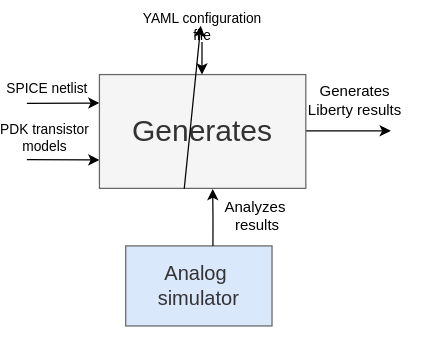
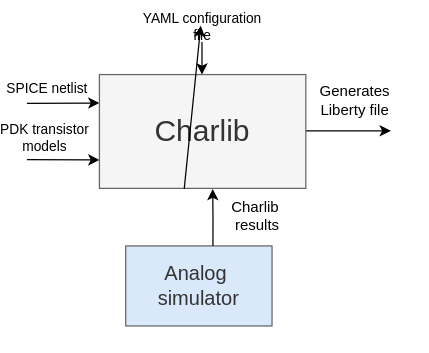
node "Generates Liberty results": label "Generates Liberty results" -> "Generates Liberty file"
node "Generates": label "Generates" -> "Charlib"
node "Analyzes results": label "Analyzes results" -> "Charlib results"
